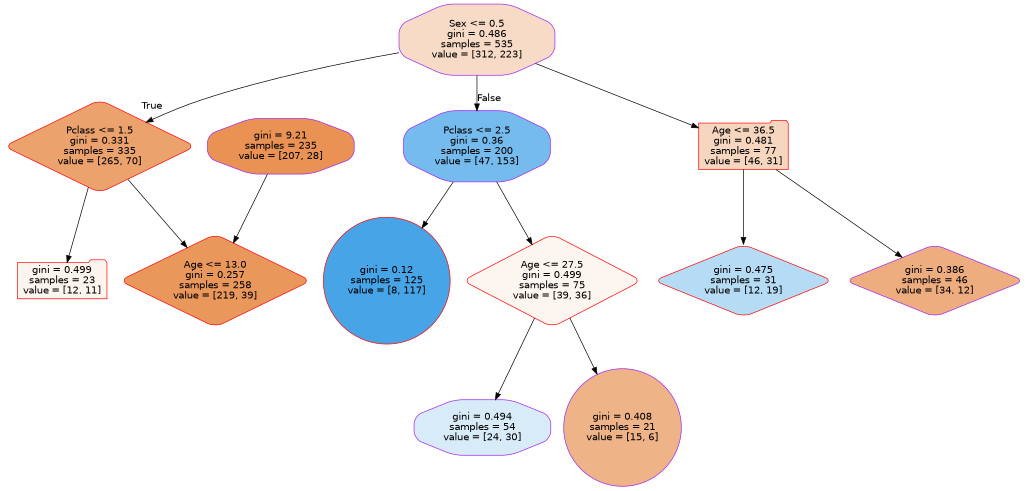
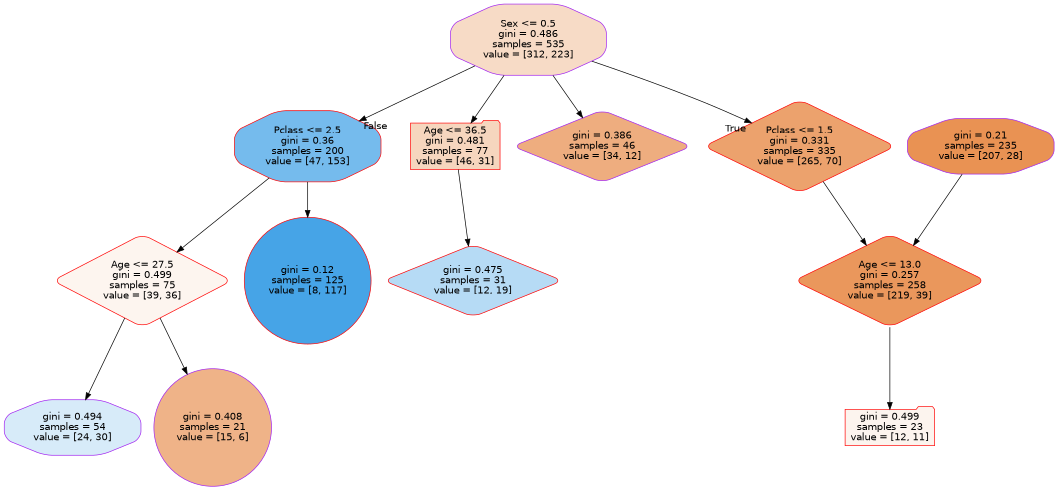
node "gini = 9.21 samples = 235 value = [207, 28]": label "gini = 9.21 samples = 235 value = [207, 28]" -> "gini = 0.21 samples = 235 value = [207, 28]"
node "Pclass <= 2.5 gini = 0.36 samples = 200 value = [47, 153]": color purple -> red
edge "Age <= 36.5 gini = 0.481 samples = 77 value = [46, 31]" -> "gini = 0.386 samples = 46 value = [34, 12]": now "Sex <= 0.5 gini = 0.486 samples = 535 value = [312, 223]" -> "gini = 0.386 samples = 46 value = [34, 12]"
edge "Pclass <= 1.5 gini = 0.331 samples = 335 value = [265, 70]" -> "gini = 0.499 samples = 23 value = [12, 11]": now "Age <= 13.0 gini = 0.257 samples = 258 value = [219, 39]" -> "gini = 0.499 samples = 23 value = [12, 11]"
